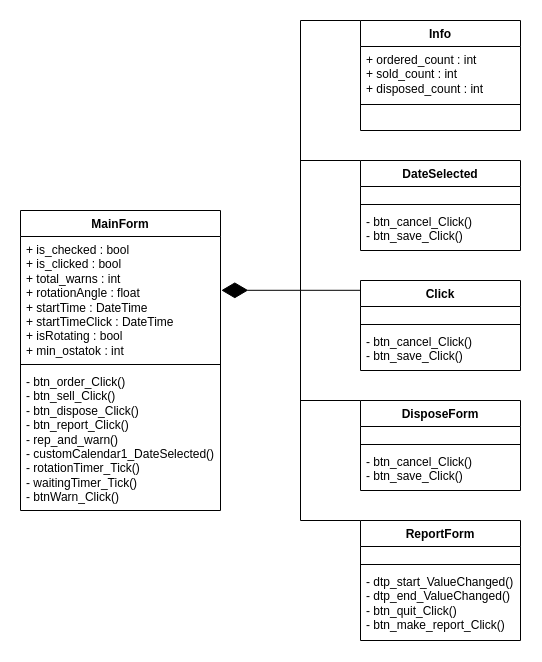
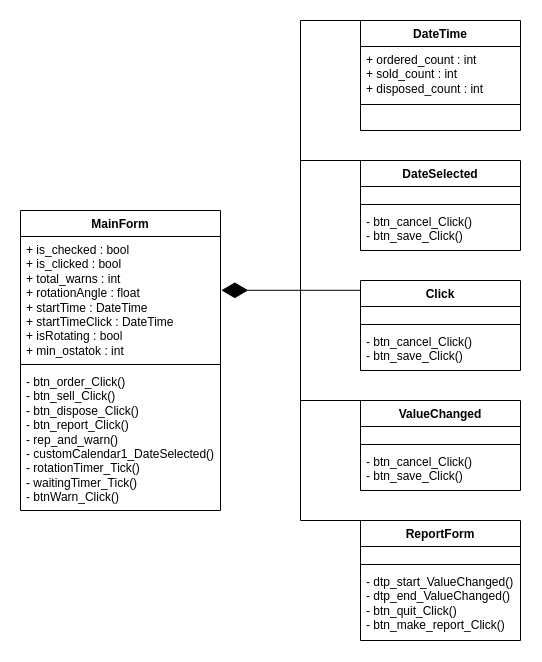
node "Info": label "Info" -> "DateTime"
node "DisposeForm": label "DisposeForm" -> "ValueChanged"
